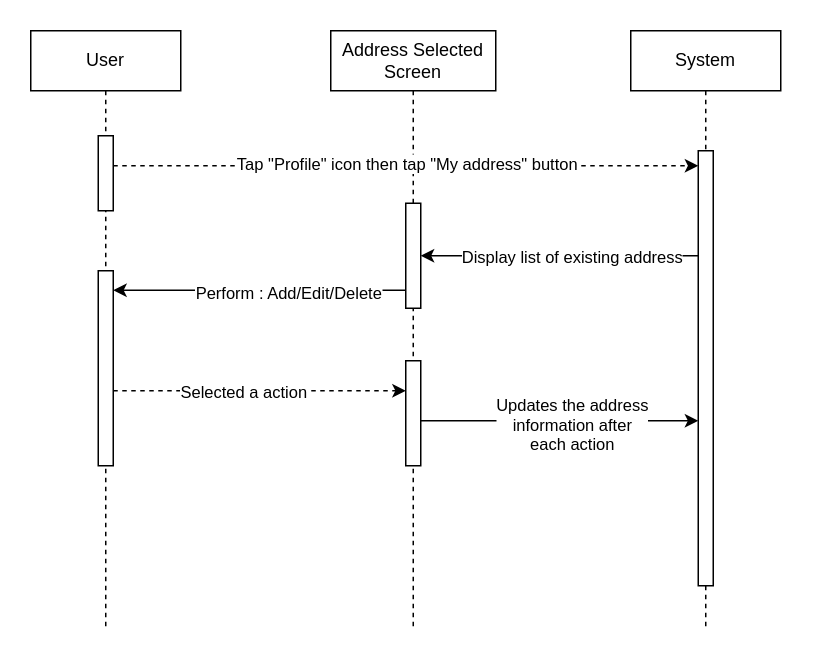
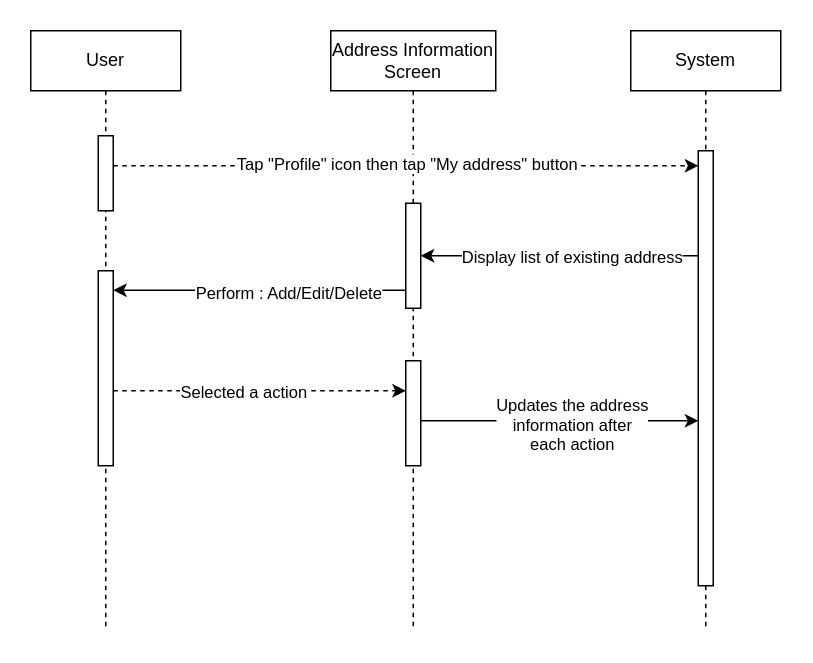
node "Address Selected Screen": label "Address Selected Screen" -> "Address Information Screen"
